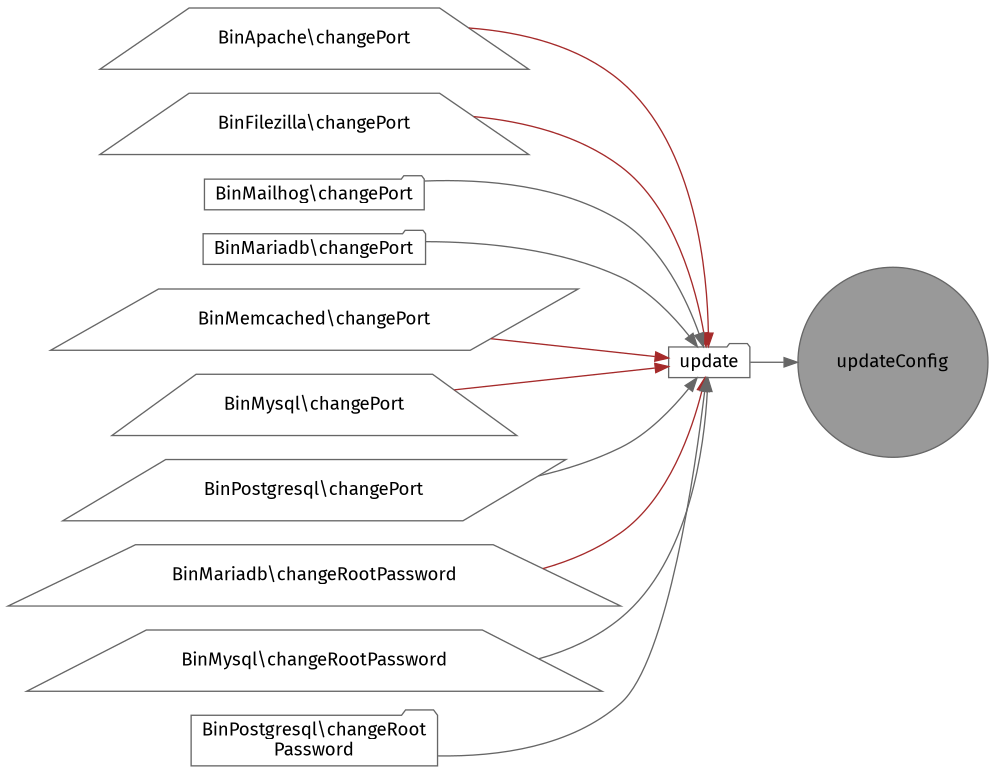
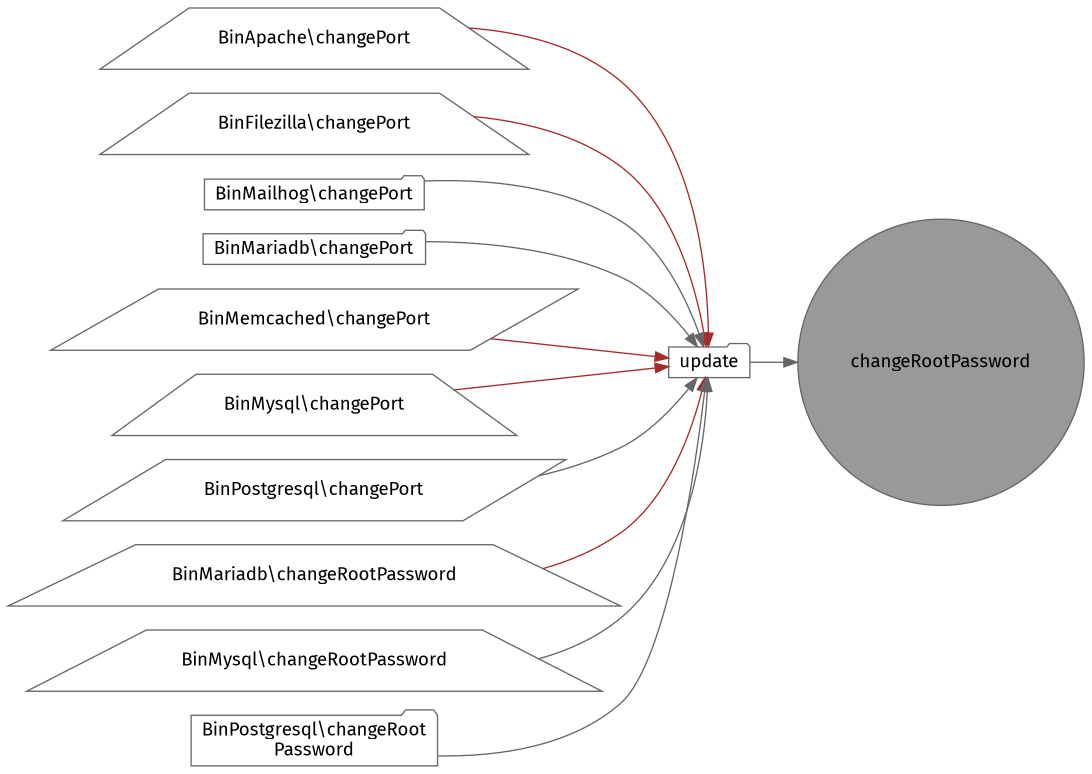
node "updateConfig": label "updateConfig" -> "changeRootPassword"
